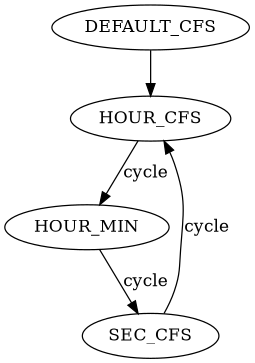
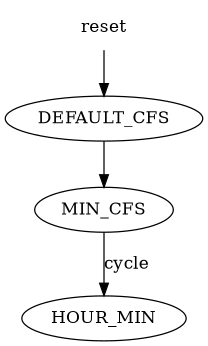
node "reset": added
node "HOUR_CFS": label "HOUR_CFS" -> "MIN_CFS"
node "SEC_CFS": removed
